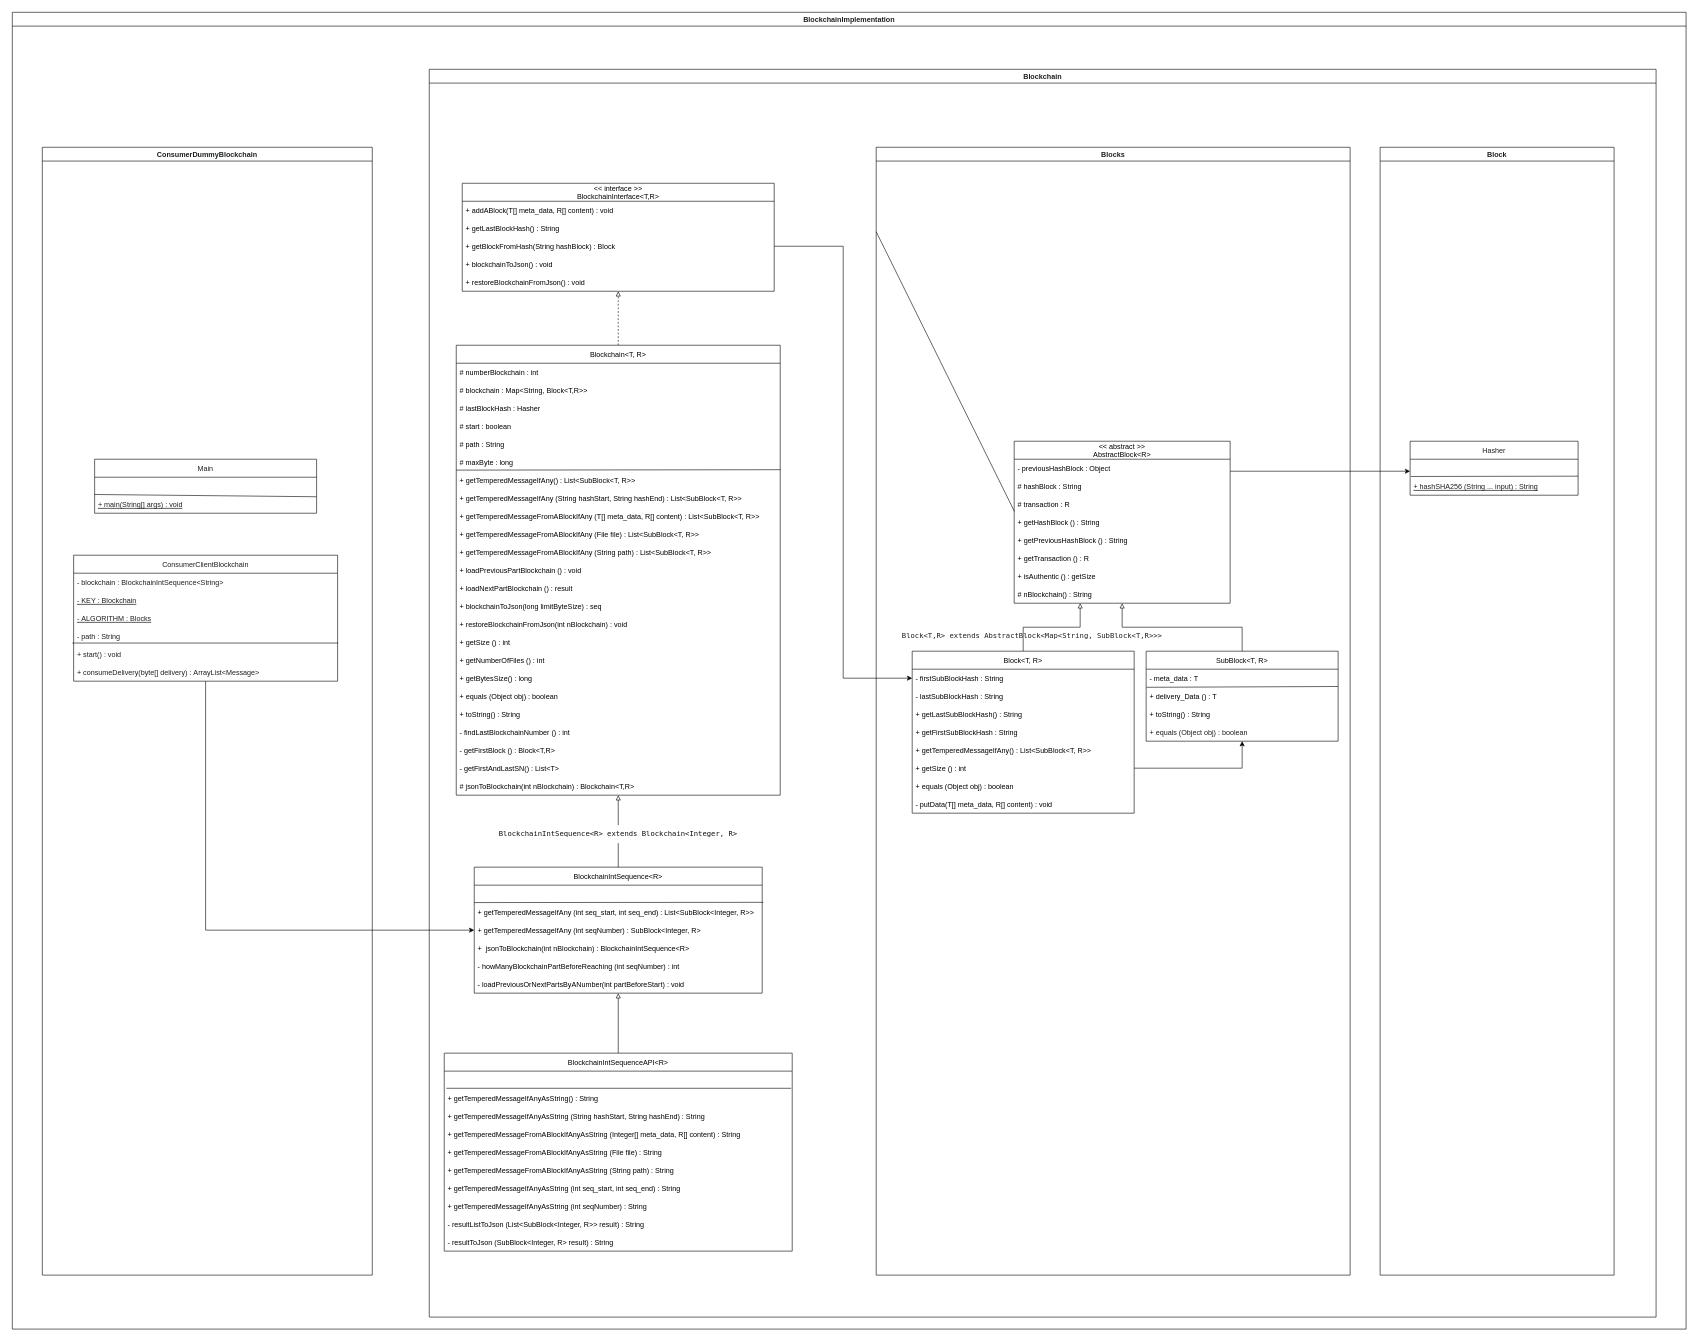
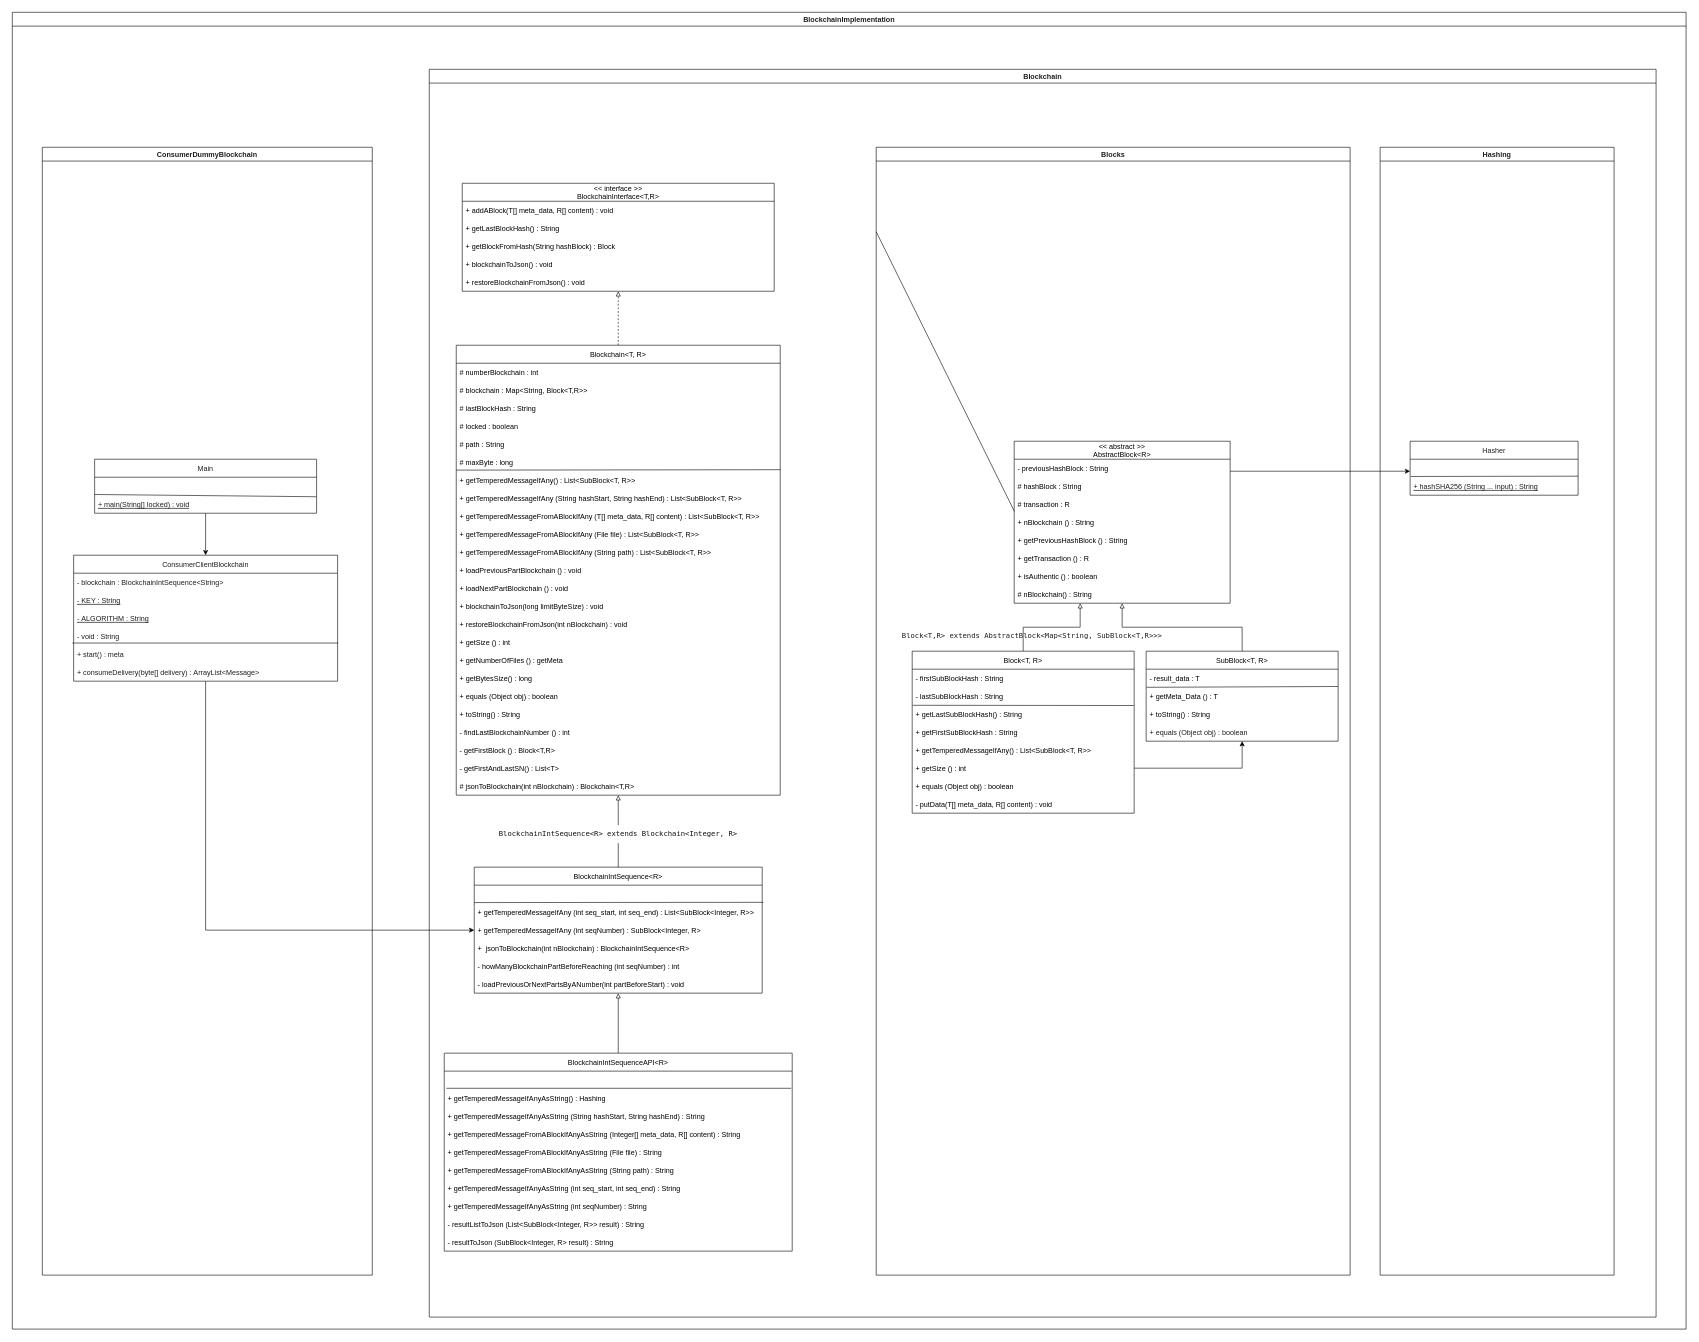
node "Block": label "Block" -> "Hashing"
edge "+ getBlockFromHash(String hashBlock) : Block" -> "- firstSubBlockHash : String": removed
node "# lastBlockHash : Hasher": label "# lastBlockHash : Hasher" -> "# lastBlockHash : String"
node "# start : boolean": label "# start : boolean" -> "# locked : boolean"
node "- previousHashBlock : Object": label "- previousHashBlock : Object" -> "- previousHashBlock : String"
node "+ main(String[] args) : void": label "+ main(String[] args) : void" -> "+ main(String[] locked) : void"
node "+ getHashBlock () : String": label "+ getHashBlock () : String" -> "+ nBlockchain () : String"
edge "Main" -> "ConsumerClientBlockchain": added
node "+ isAuthentic () : getSize": label "+ isAuthentic () : getSize" -> "+ isAuthentic () : boolean"
node "+ loadNextPartBlockchain () : result": label "+ loadNextPartBlockchain () : result" -> "+ loadNextPartBlockchain () : void"
node "- KEY : Blockchain": label "- KEY : Blockchain" -> "- KEY : String"
node "+ blockchainToJson(long limitByteSize) : seq": label "+ blockchainToJson(long limitByteSize) : seq" -> "+ blockchainToJson(long limitByteSize) : void"
node "- ALGORITHM : Blocks": label "- ALGORITHM : Blocks" -> "- ALGORITHM : String"
node "- path : String": label "- path : String" -> "- void : String"
node "+ start() : void": label "+ start() : void" -> "+ start() : meta"
node "+ getNumberOfFiles () : int": label "+ getNumberOfFiles () : int" -> "+ getNumberOfFiles () : getMeta"
node "- meta_data : T": label "- meta_data : T" -> "- result_data : T"
node "+ delivery_Data () : T": label "+ delivery_Data () : T" -> "+ getMeta_Data () : T"
edge "- lastSubBlockHash : String" -- "+ getLastSubBlockHash() : String": added
node "+ getTemperedMessageIfAnyAsString() : String": label "+ getTemperedMessageIfAnyAsString() : String" -> "+ getTemperedMessageIfAnyAsString() : Hashing"
